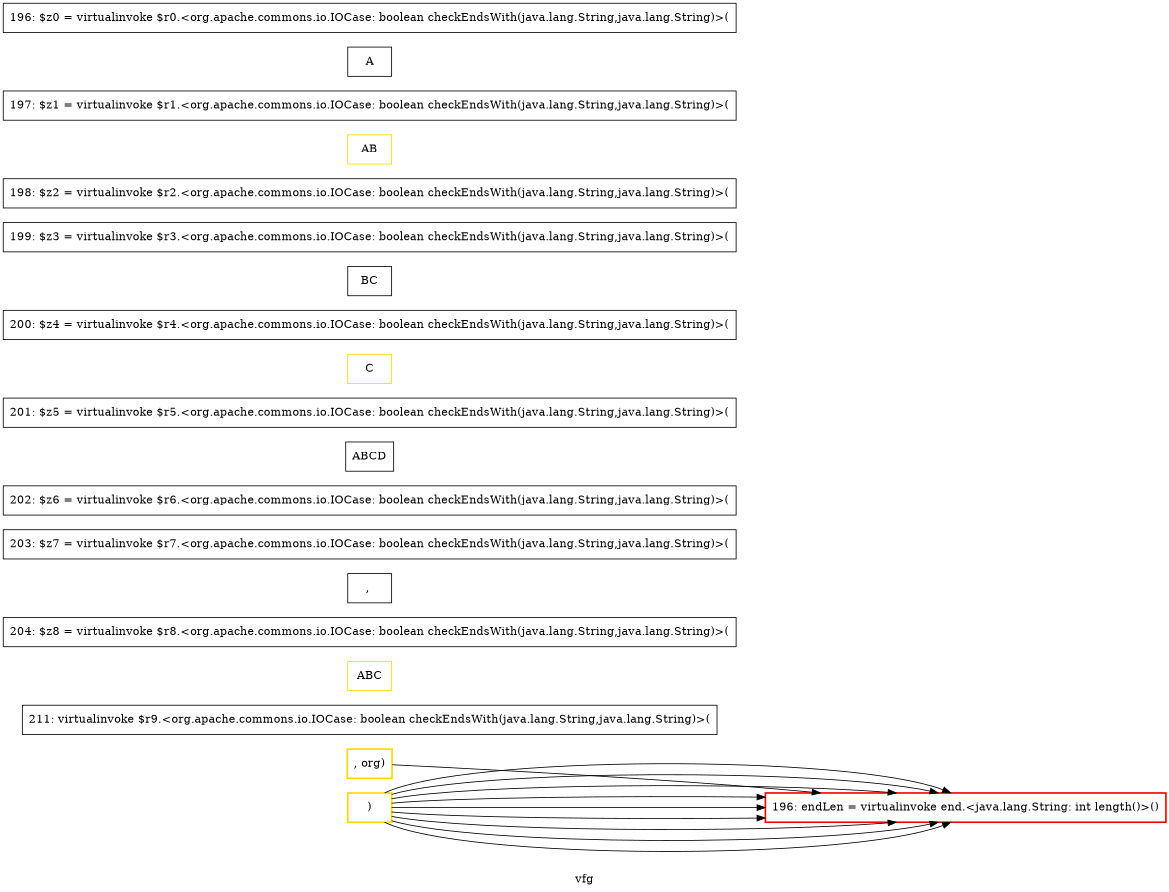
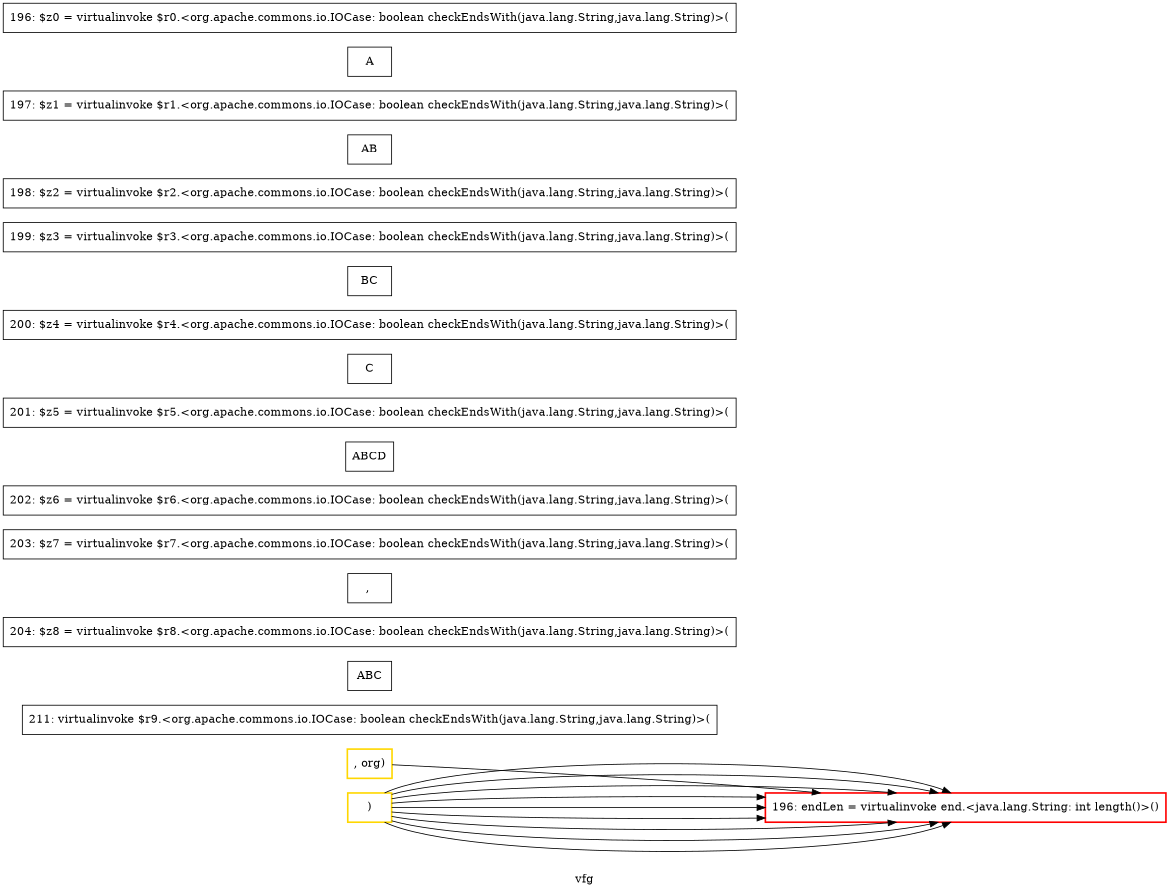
node "AB": color gold -> black
node "C": color gold -> black
node "ABC": color gold -> black
